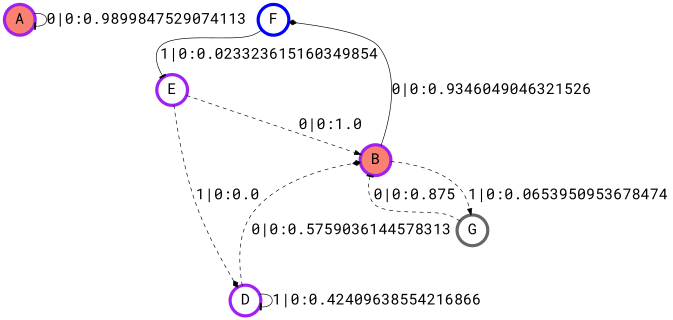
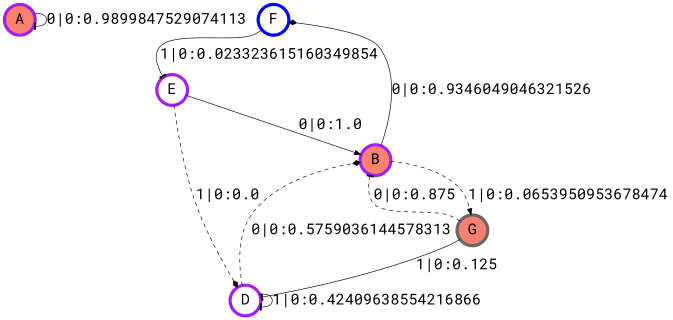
edge "E" -> "B": style dashed -> solid
node "G": fillcolor white -> salmon
edge "G" -> "D": added, label "1|0:0.125"
